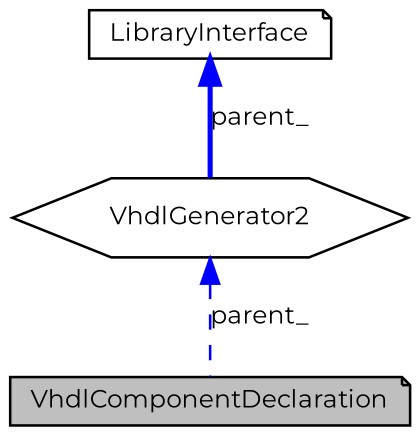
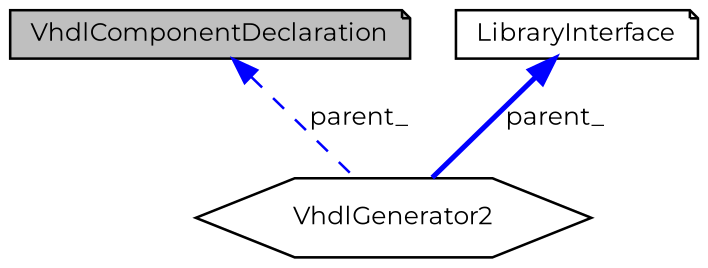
edge "VhdlComponentDeclaration" -> "VhdlGenerator2": reversed
